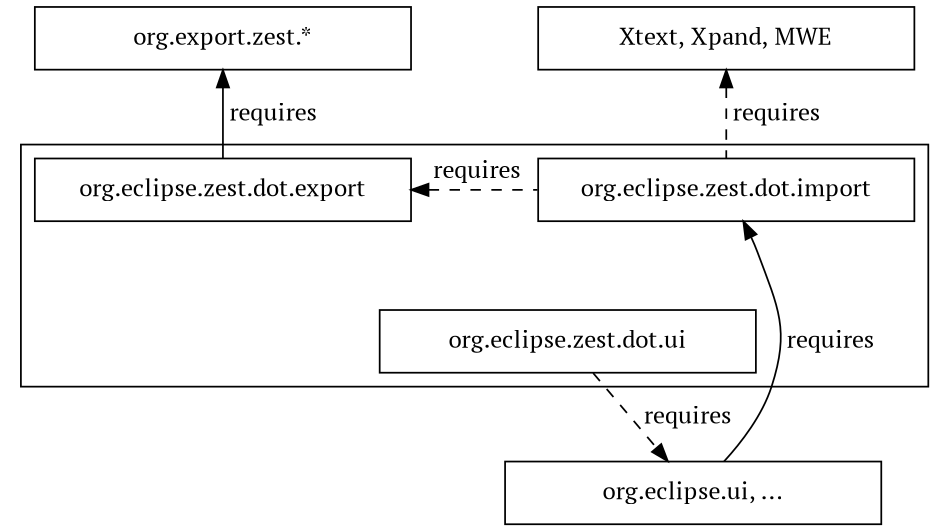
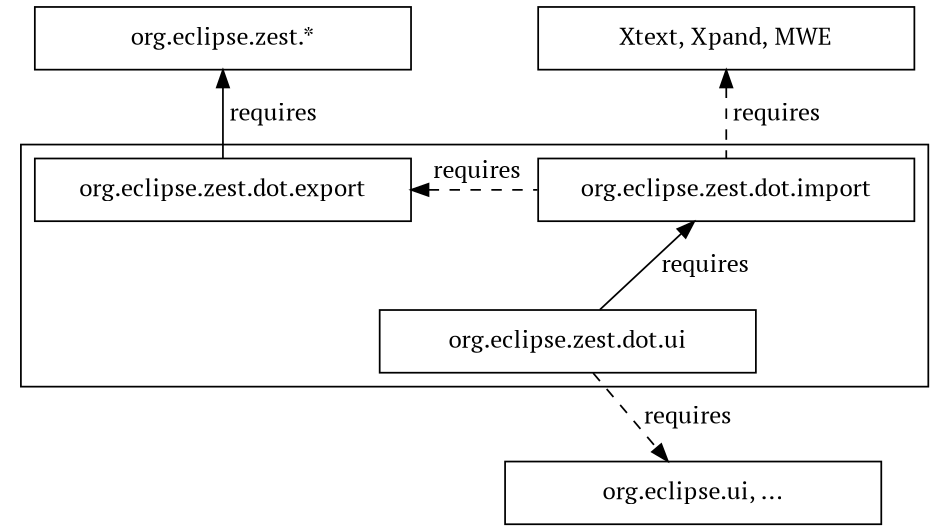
node "org.export.zest.*": label "org.export.zest.*" -> "org.eclipse.zest.*"
edge "org.eclipse.ui, ..." -> "org.eclipse.zest.dot.import": now "org.eclipse.zest.dot.ui" -> "org.eclipse.zest.dot.import"
